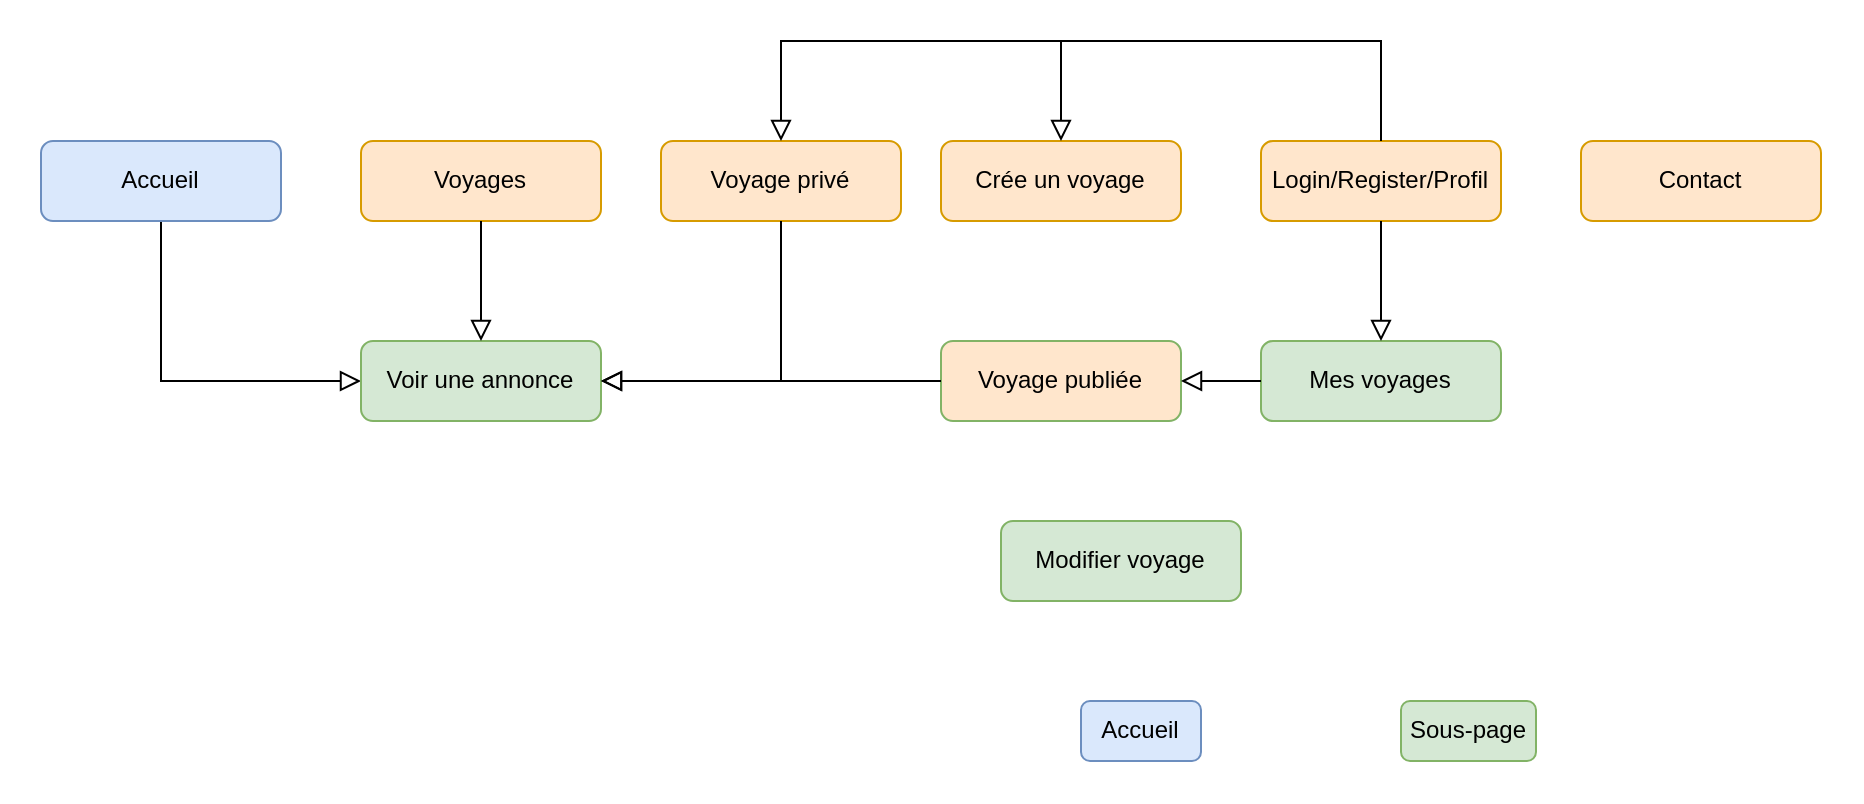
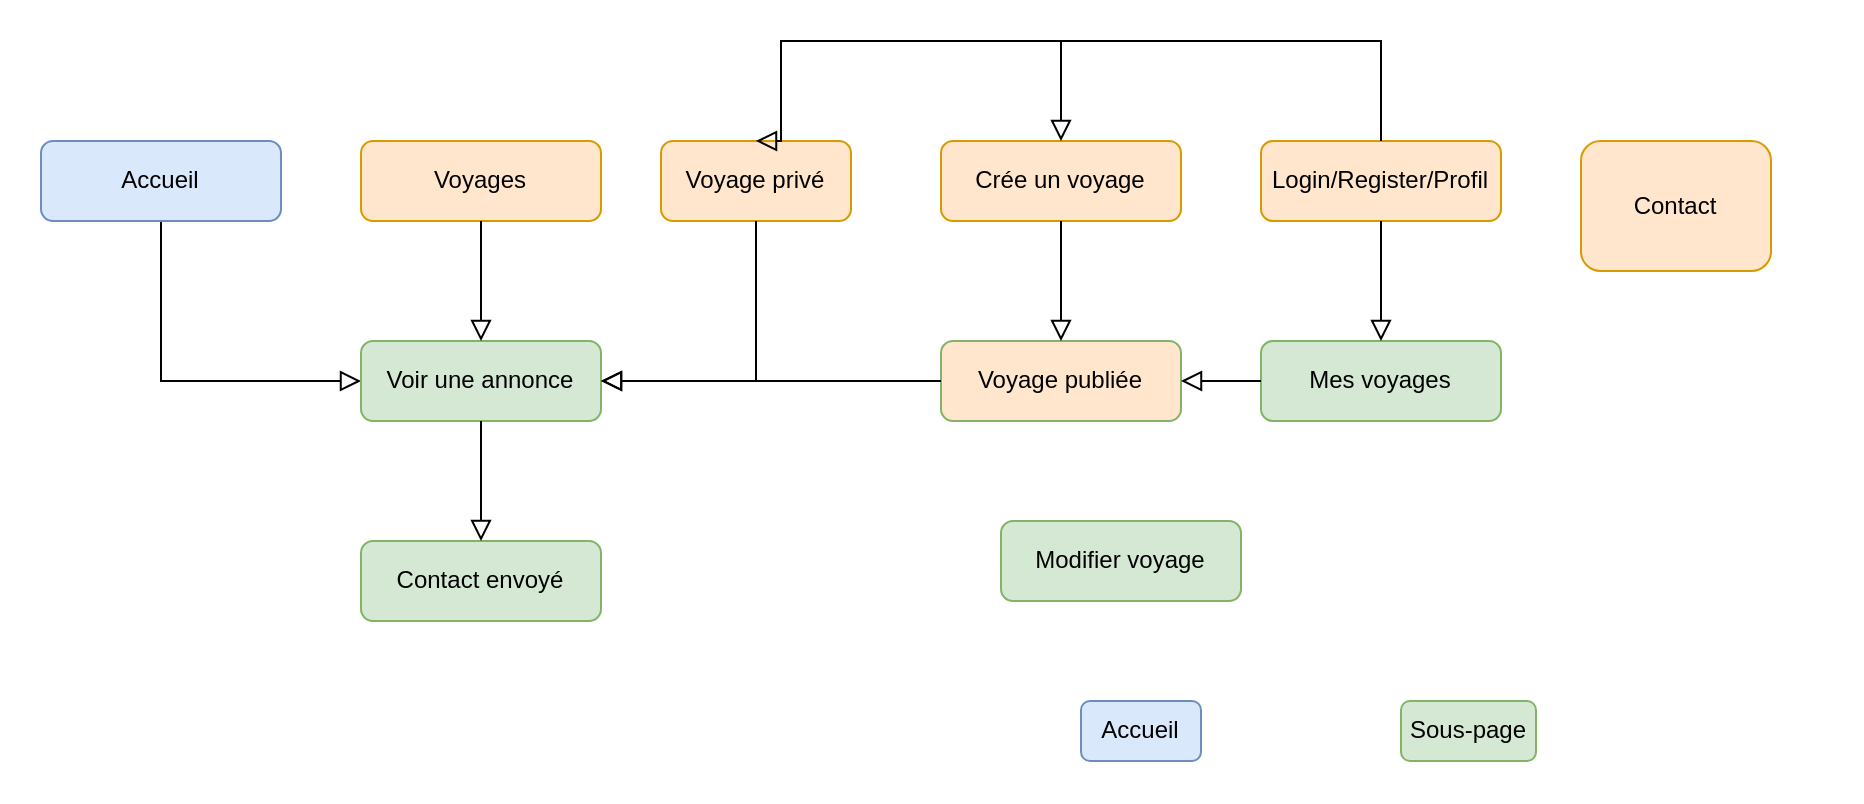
node "Voyage privé": size 240x80 -> 190x80
node "Contact": size 240x80 -> 190x130
edge "Crée un voyage" -> "Voyage publiée": added
edge "Voir une annonce" -> "Contact envoyé": added
node "Contact envoyé": added
